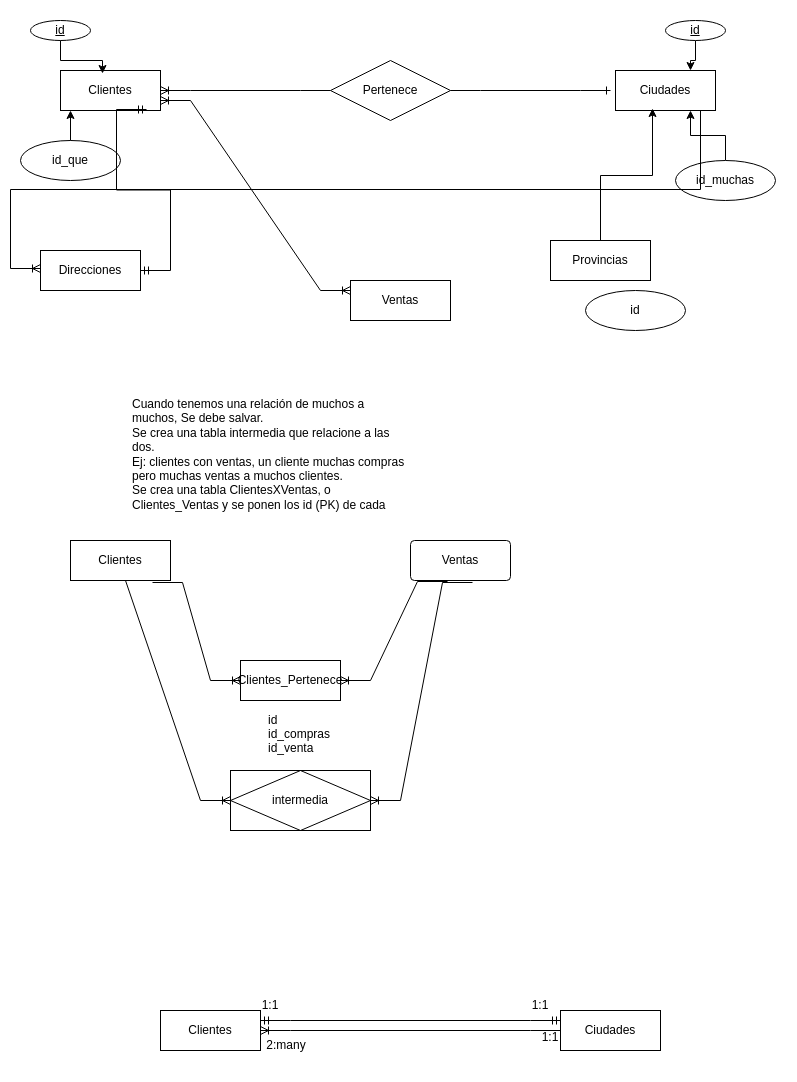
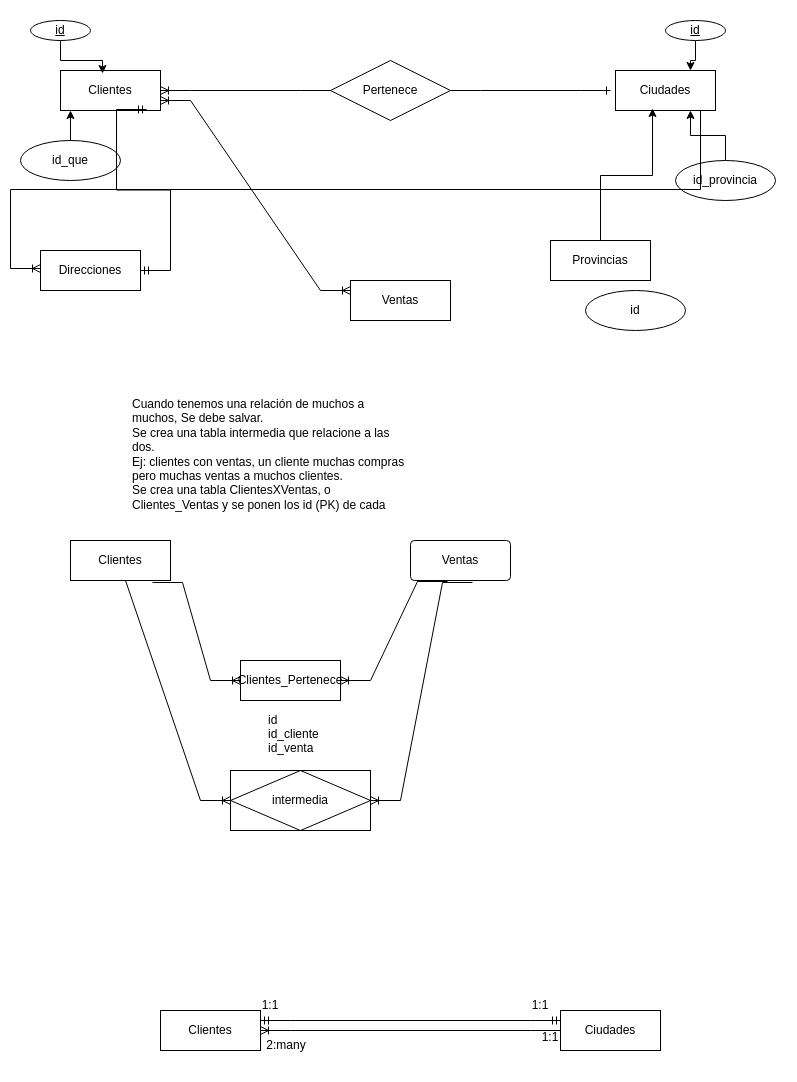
node "id_muchas": label "id_muchas" -> "id_provincia"
node "id id_compras id_venta": label "id id_compras id_venta" -> "id id_cliente id_venta"
